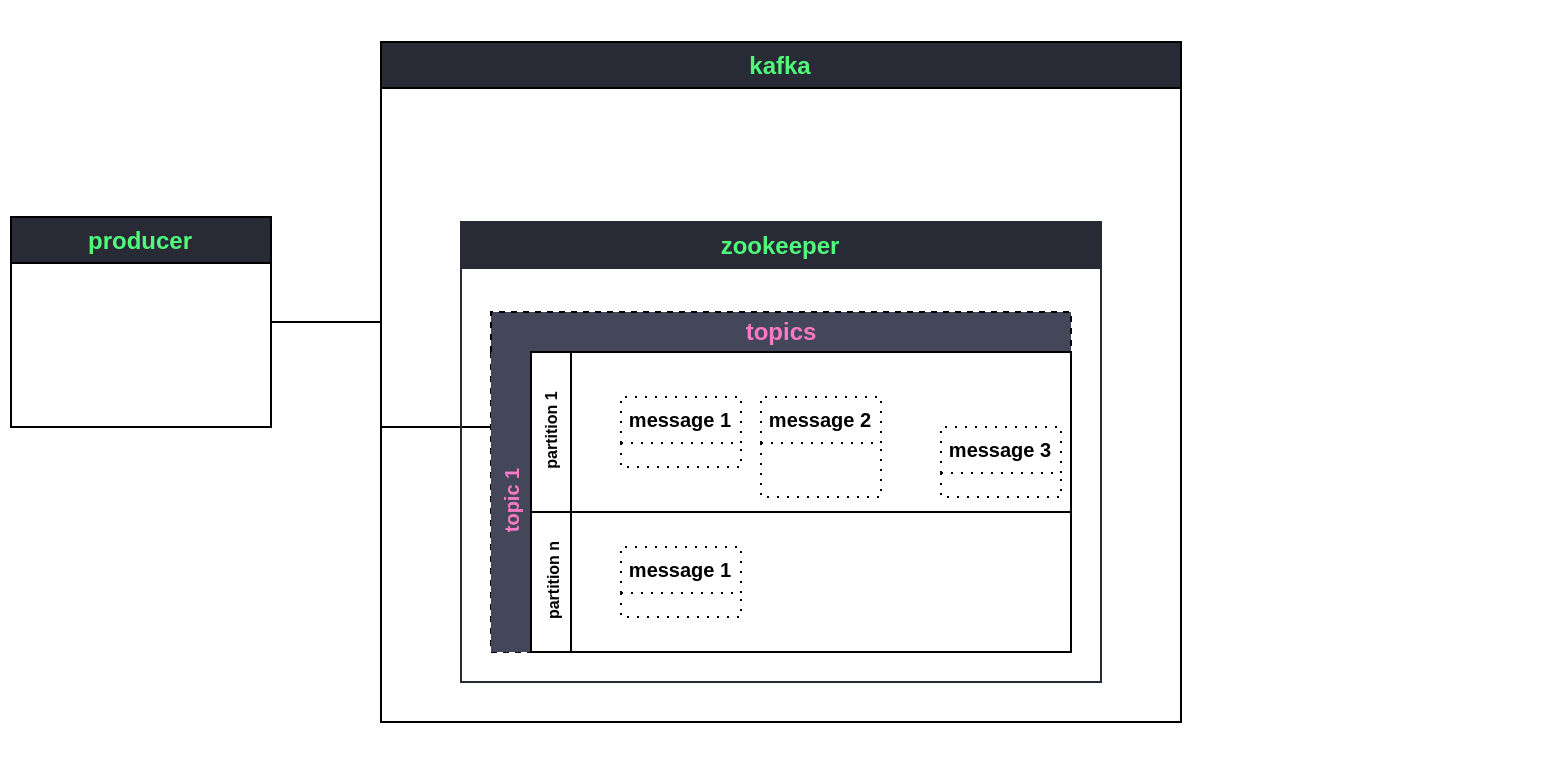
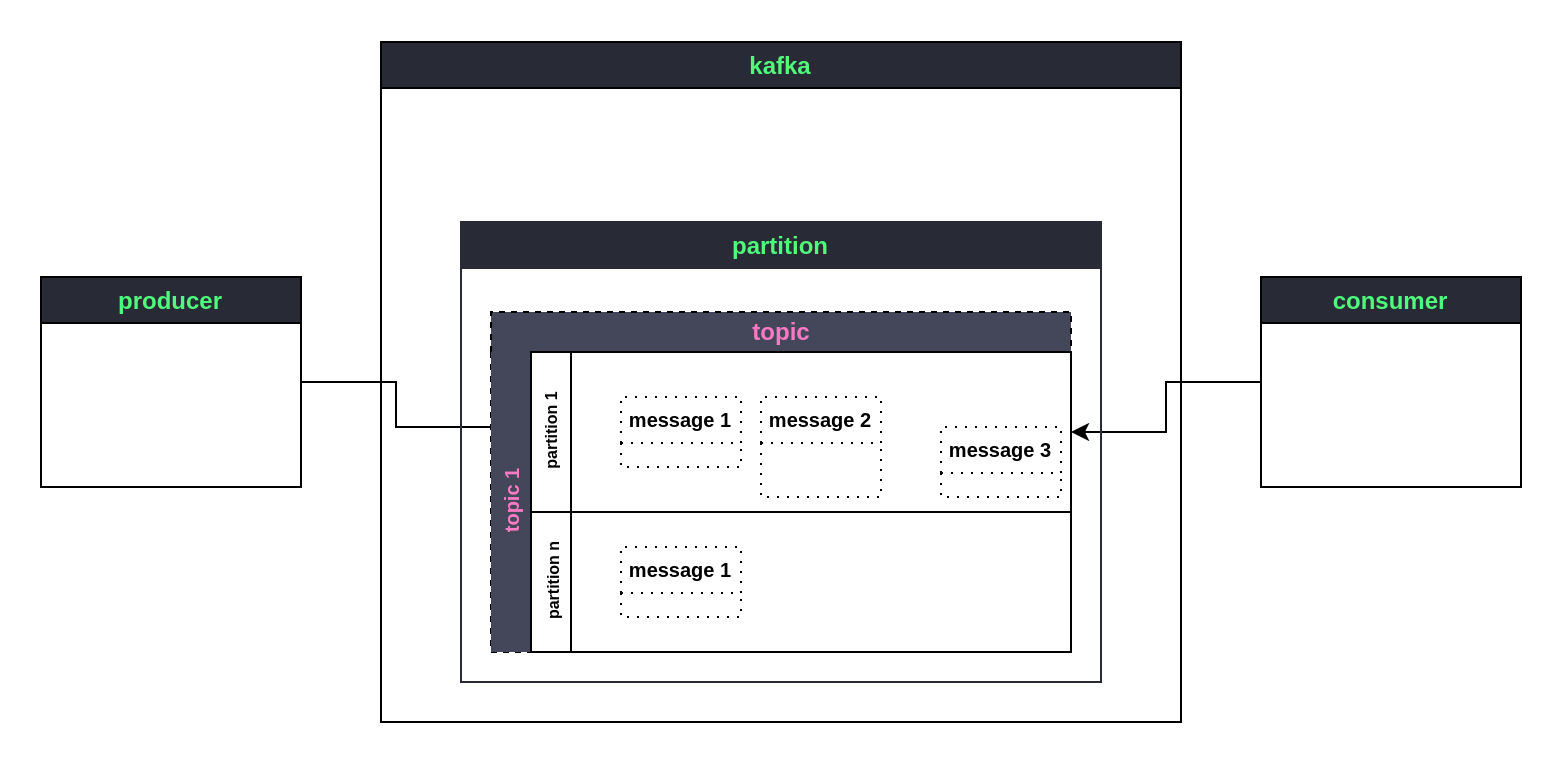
node "zookeeper": label "zookeeper" -> "partition"
node "producer": moved (141, 322) -> (171, 382)
node "topics": label "topics" -> "topic"
node "consumer": added
edge "consumer" -> "partition 1": added
